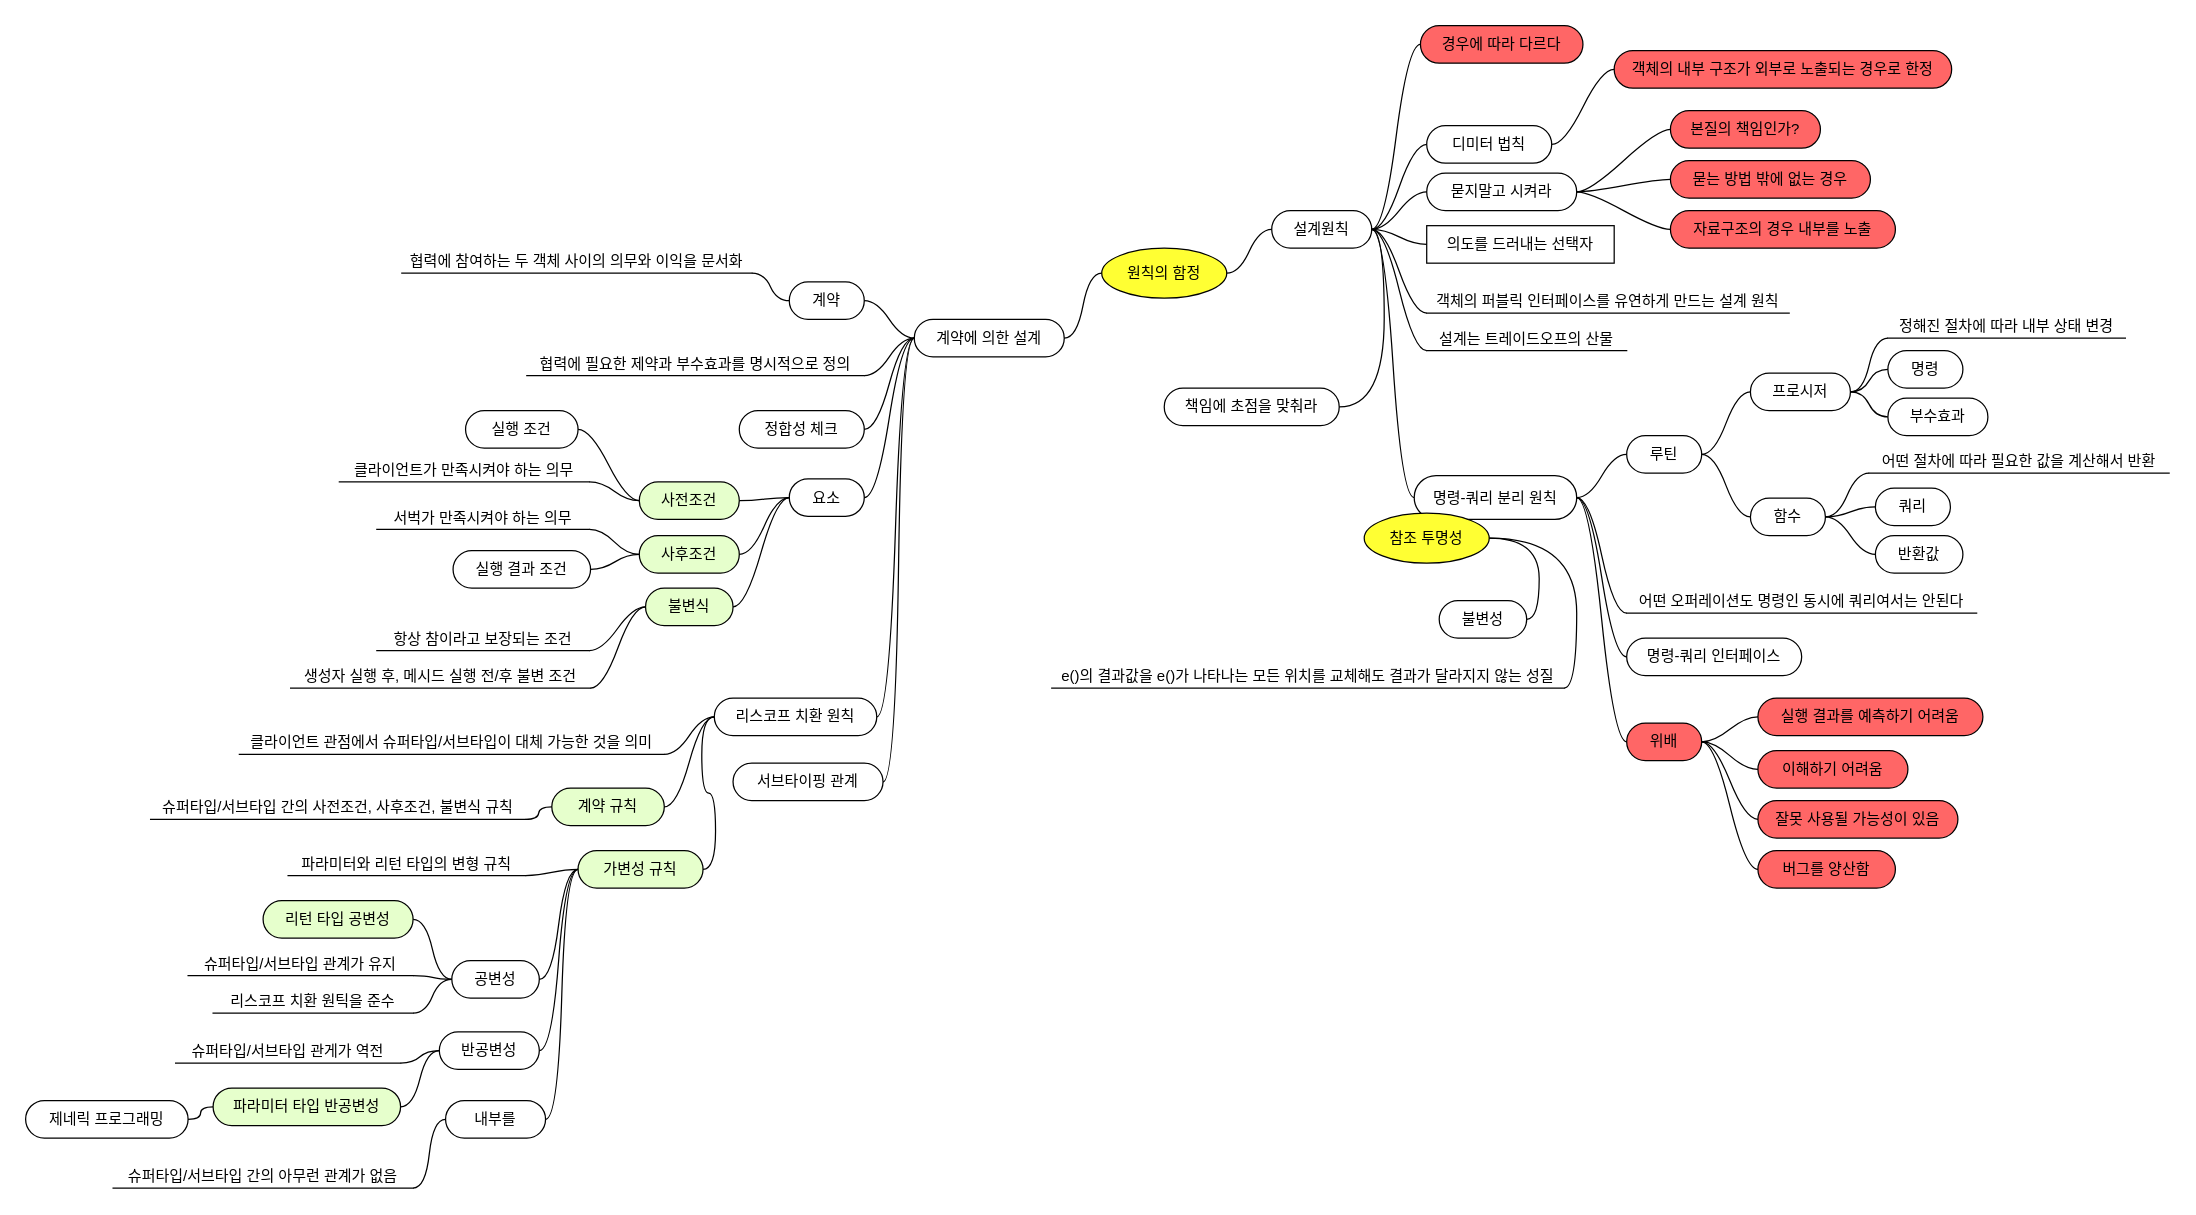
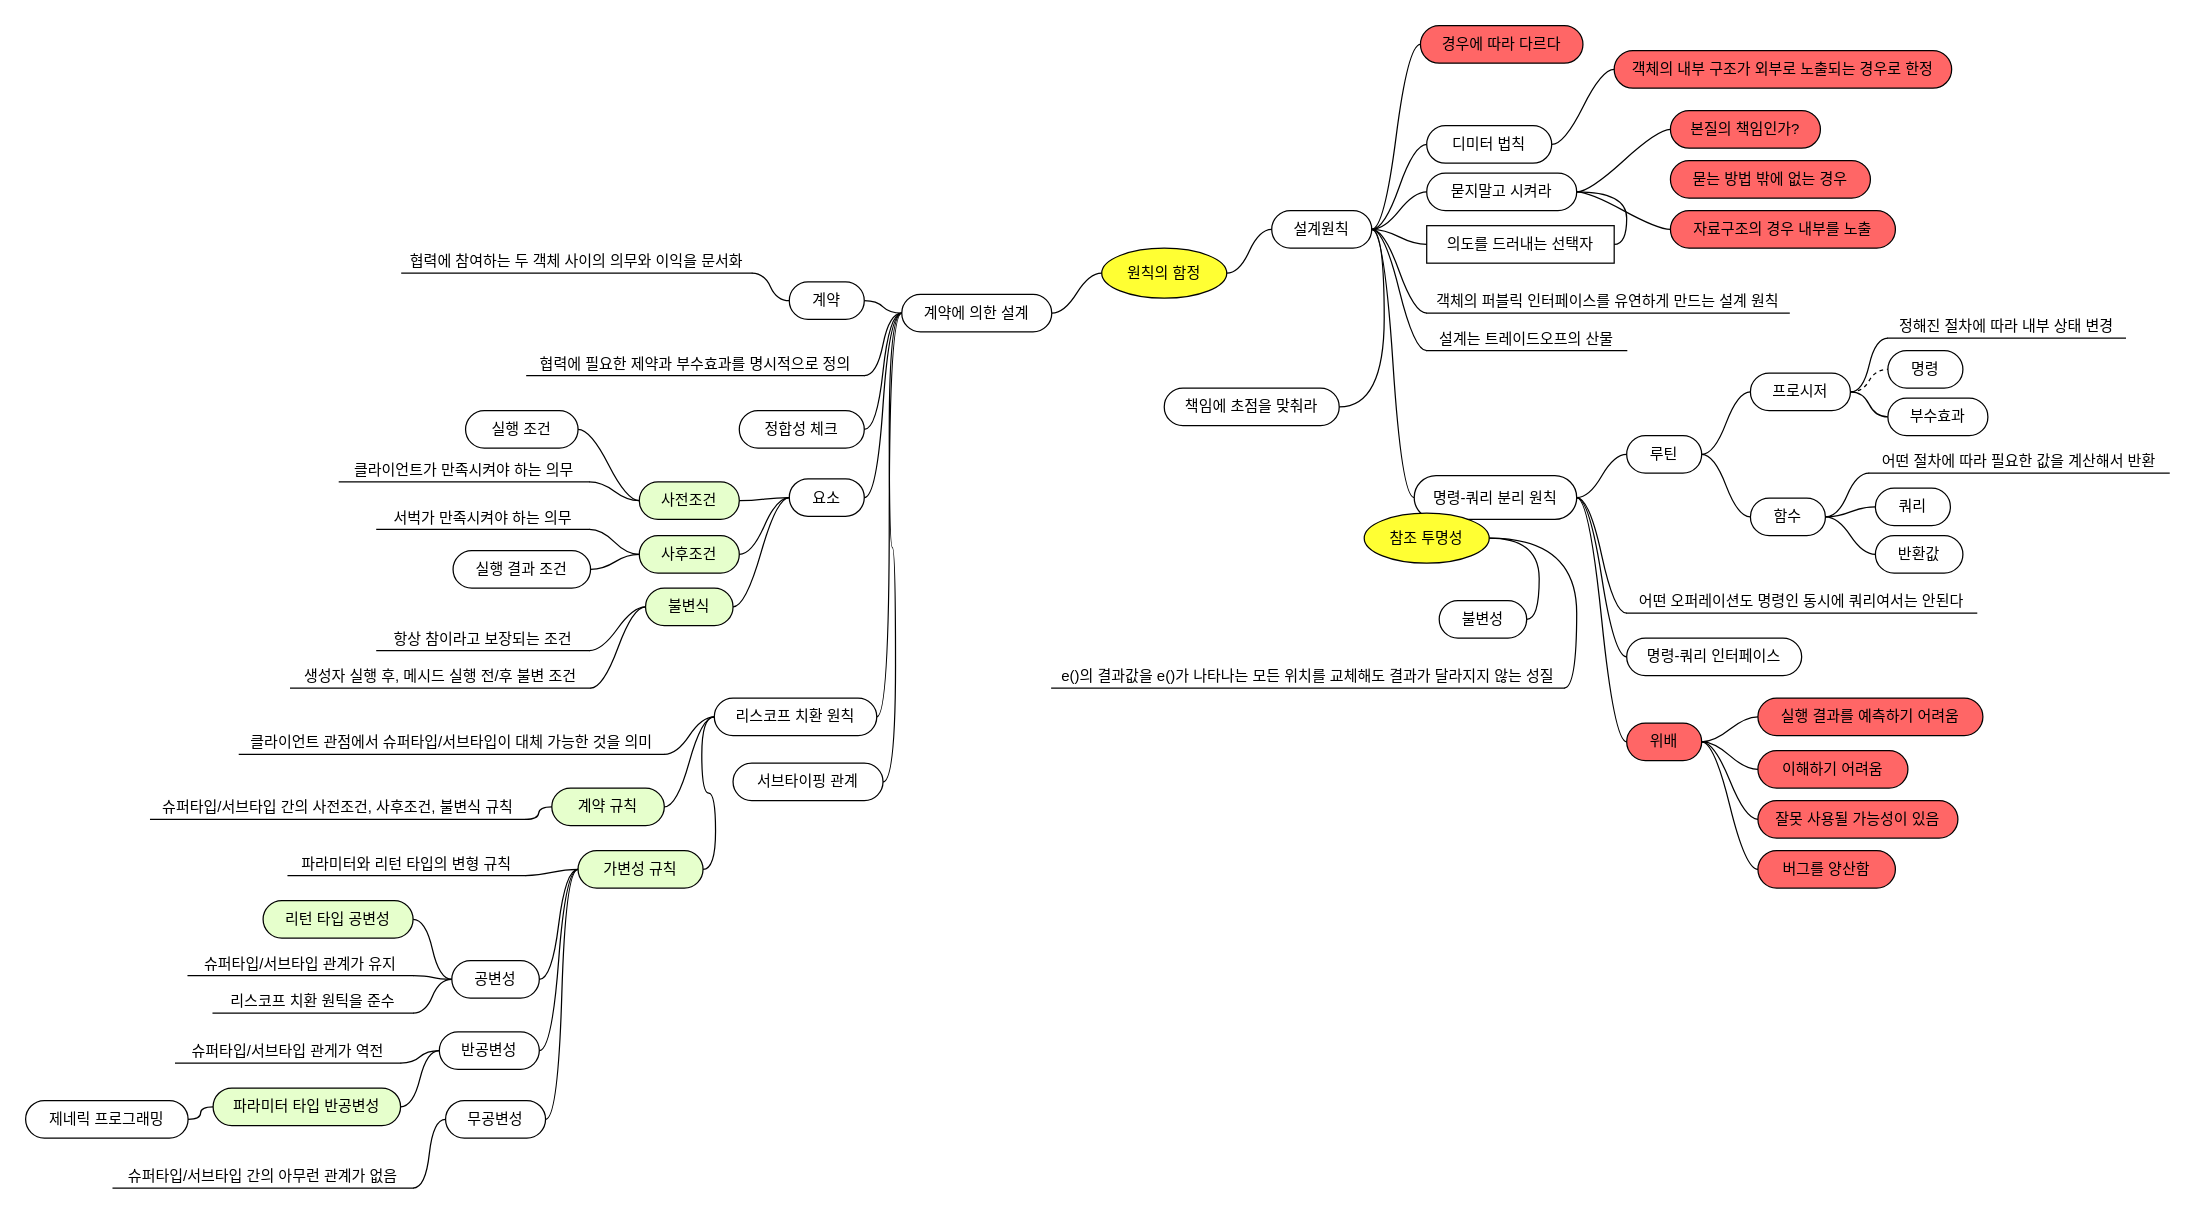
edge "묻는 방법 밖에 없는 경우" -- "묻지말고 시켜라": now "의도를 드러내는 선택자" -- "묻지말고 시켜라"
node "계약에 의한 설계": moved (989, 338) -> (977, 313)
edge "명령" -- "프로시저": style solid -> dashed
node "내부를": label "내부를" -> "무공변성"
